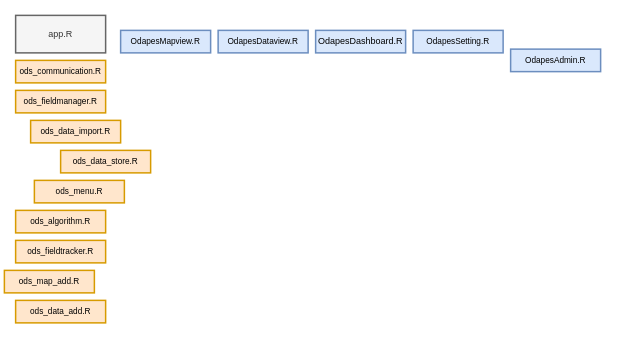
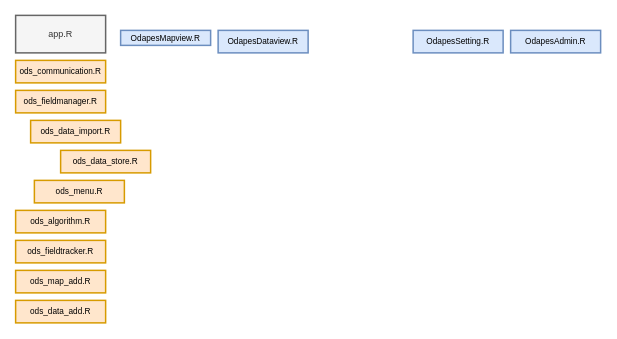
node "OdapesMapview.R": size 90x23 -> 90x15
node "OdapesDashboard.R": removed
node "OdapesAdmin.R": moved (555, 60) -> (555, 42)
node "ods_map_add.R": moved (49, 282) -> (60, 282)
